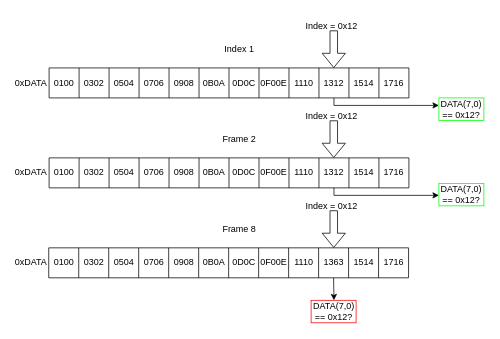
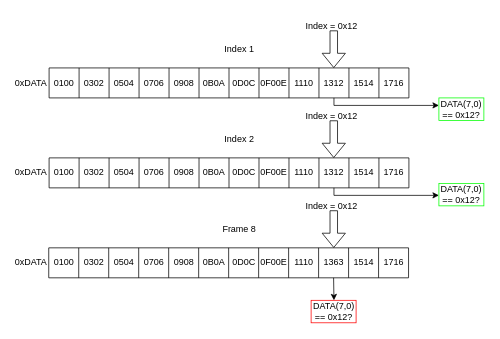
node "Frame 2": label "Frame 2" -> "Index 2"
